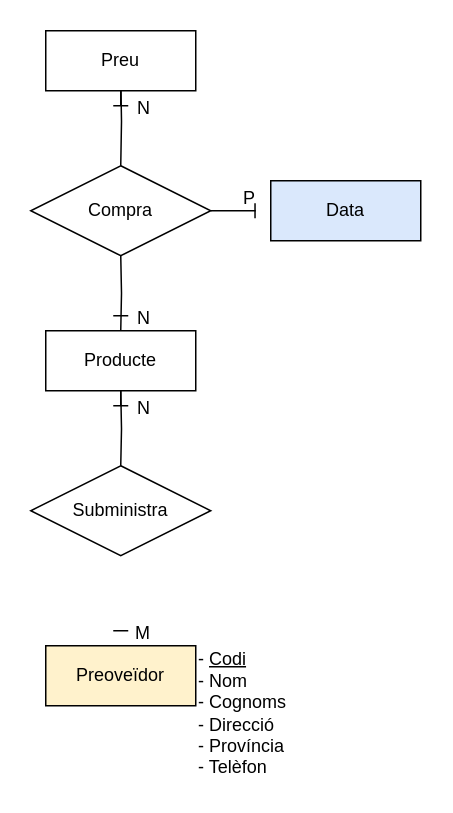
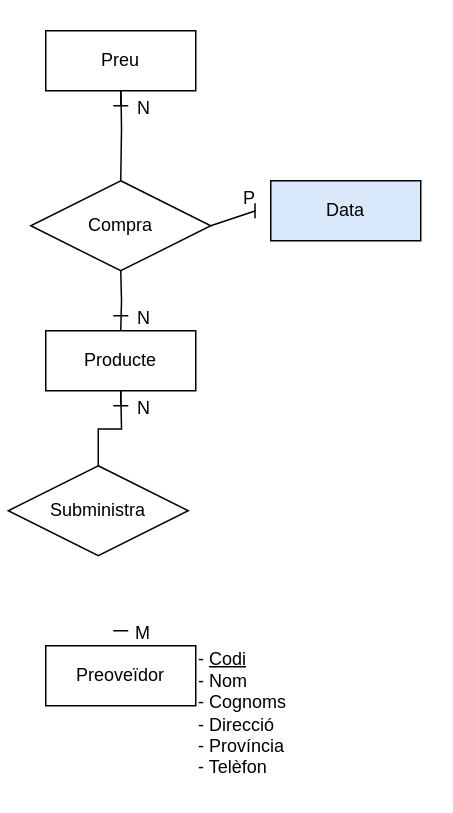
node "Compra": moved (121, 211) -> (121, 226)
node "Subministra": moved (121, 511) -> (98, 511)
node "Preoveïdor": fillcolor #fff2cc -> #ffffff
